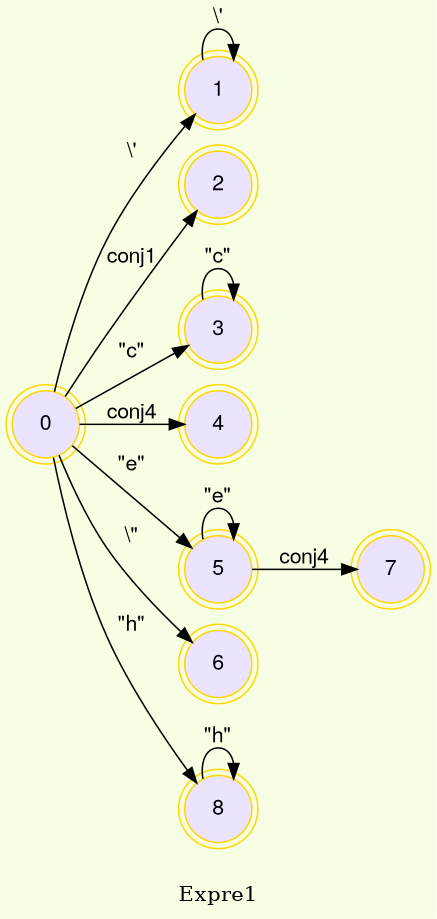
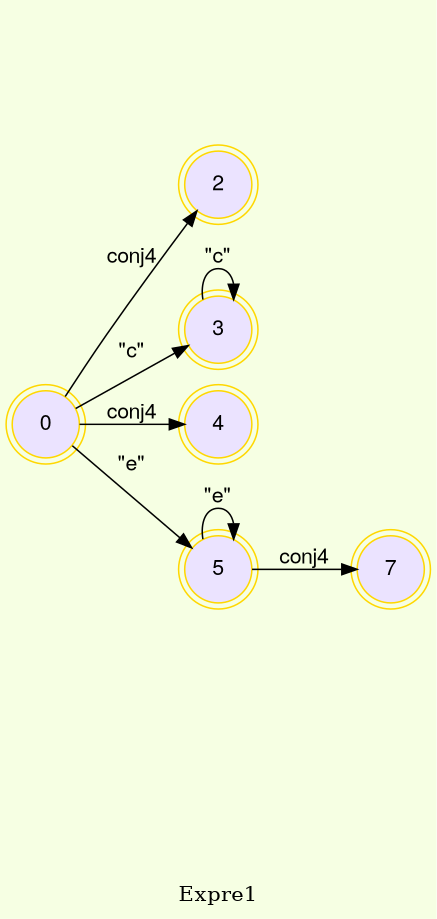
node "1": removed
edge "0" -> "2": label "conj1" -> "conj4"
node "6": removed
node "8": removed
